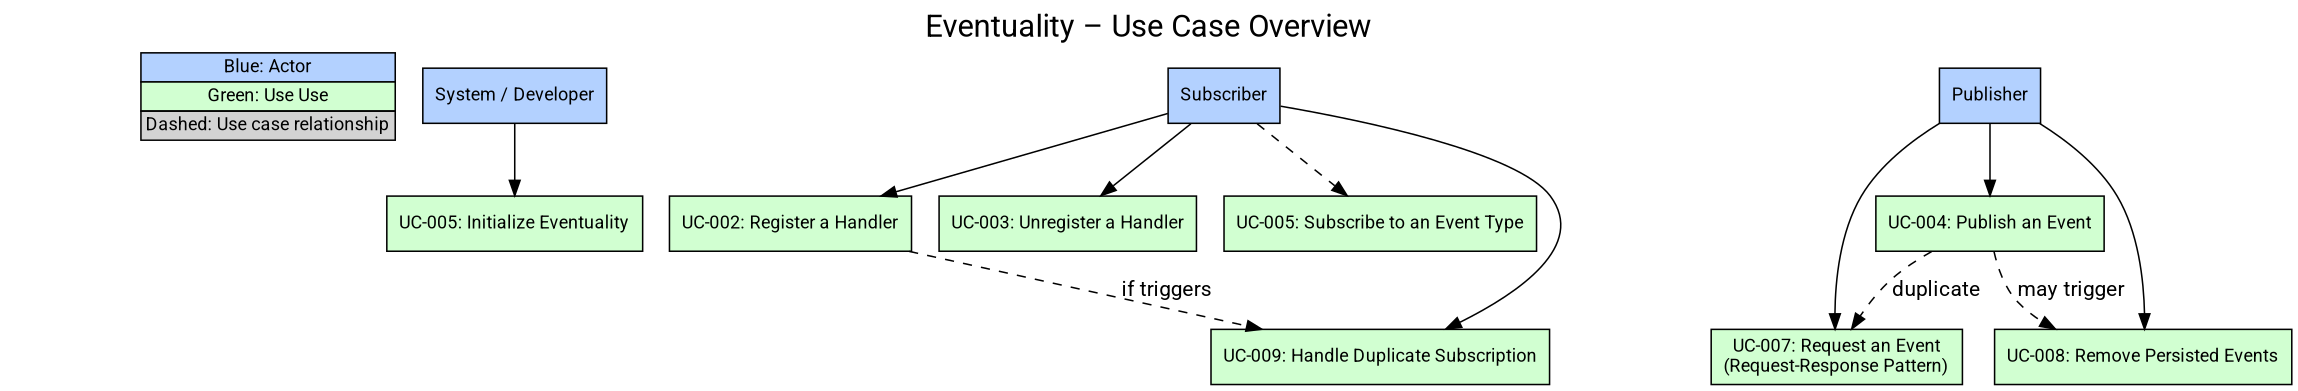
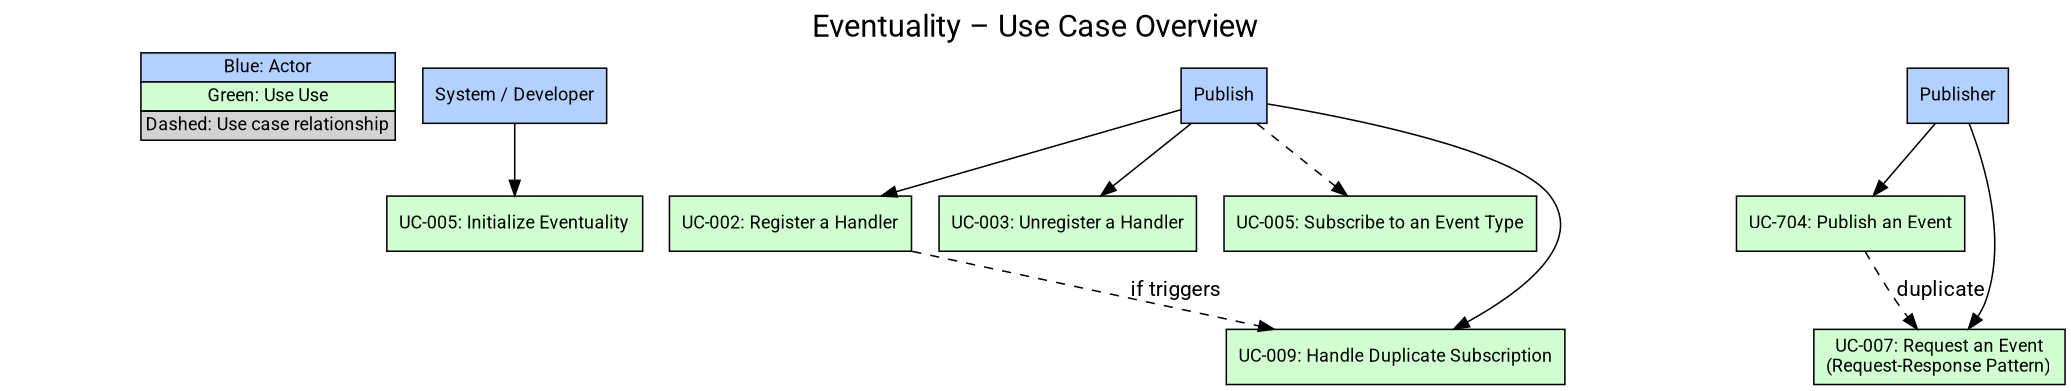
node "Subscriber": label "Subscriber" -> "Publish"
node "UC-004: Publish an Event": label "UC-004: Publish an Event" -> "UC-704: Publish an Event"
node "UC-008: Remove Persisted Events": removed
